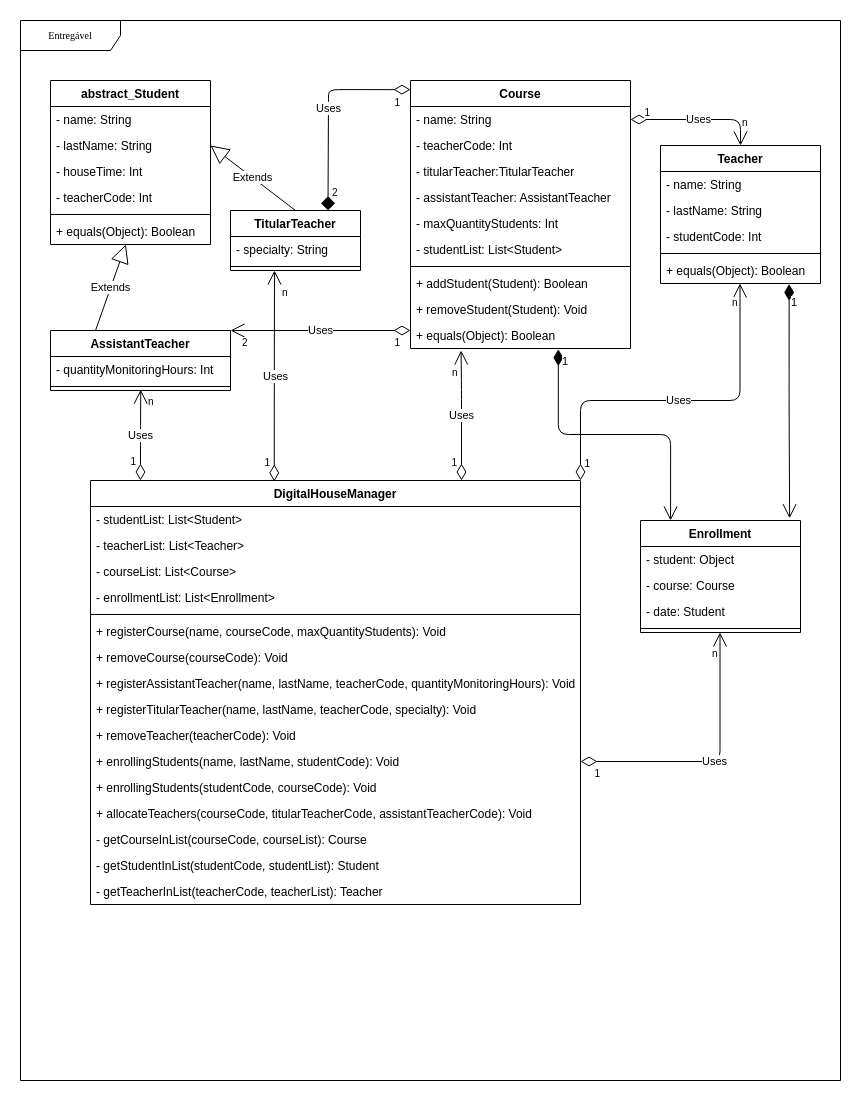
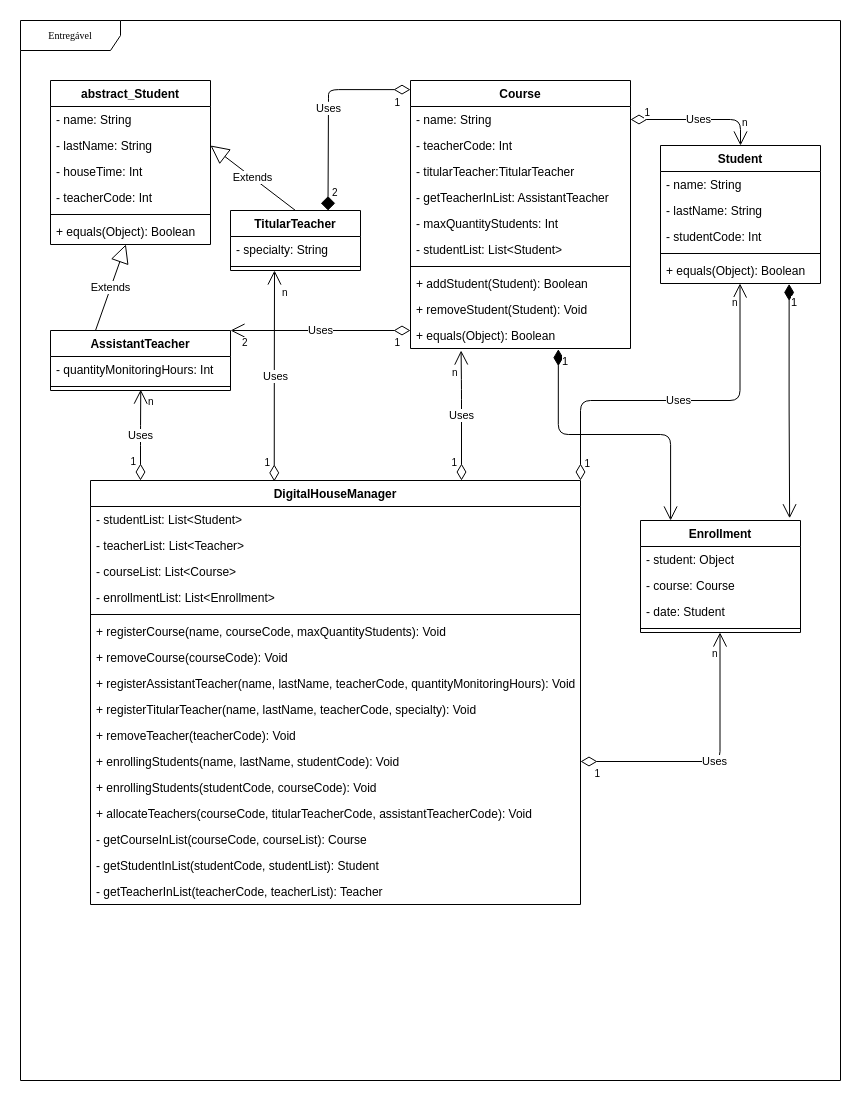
node "Teacher": label "Teacher" -> "Student"
node "- assistantTeacher: AssistantTeacher": label "- assistantTeacher: AssistantTeacher" -> "- getTeacherInList: AssistantTeacher"
